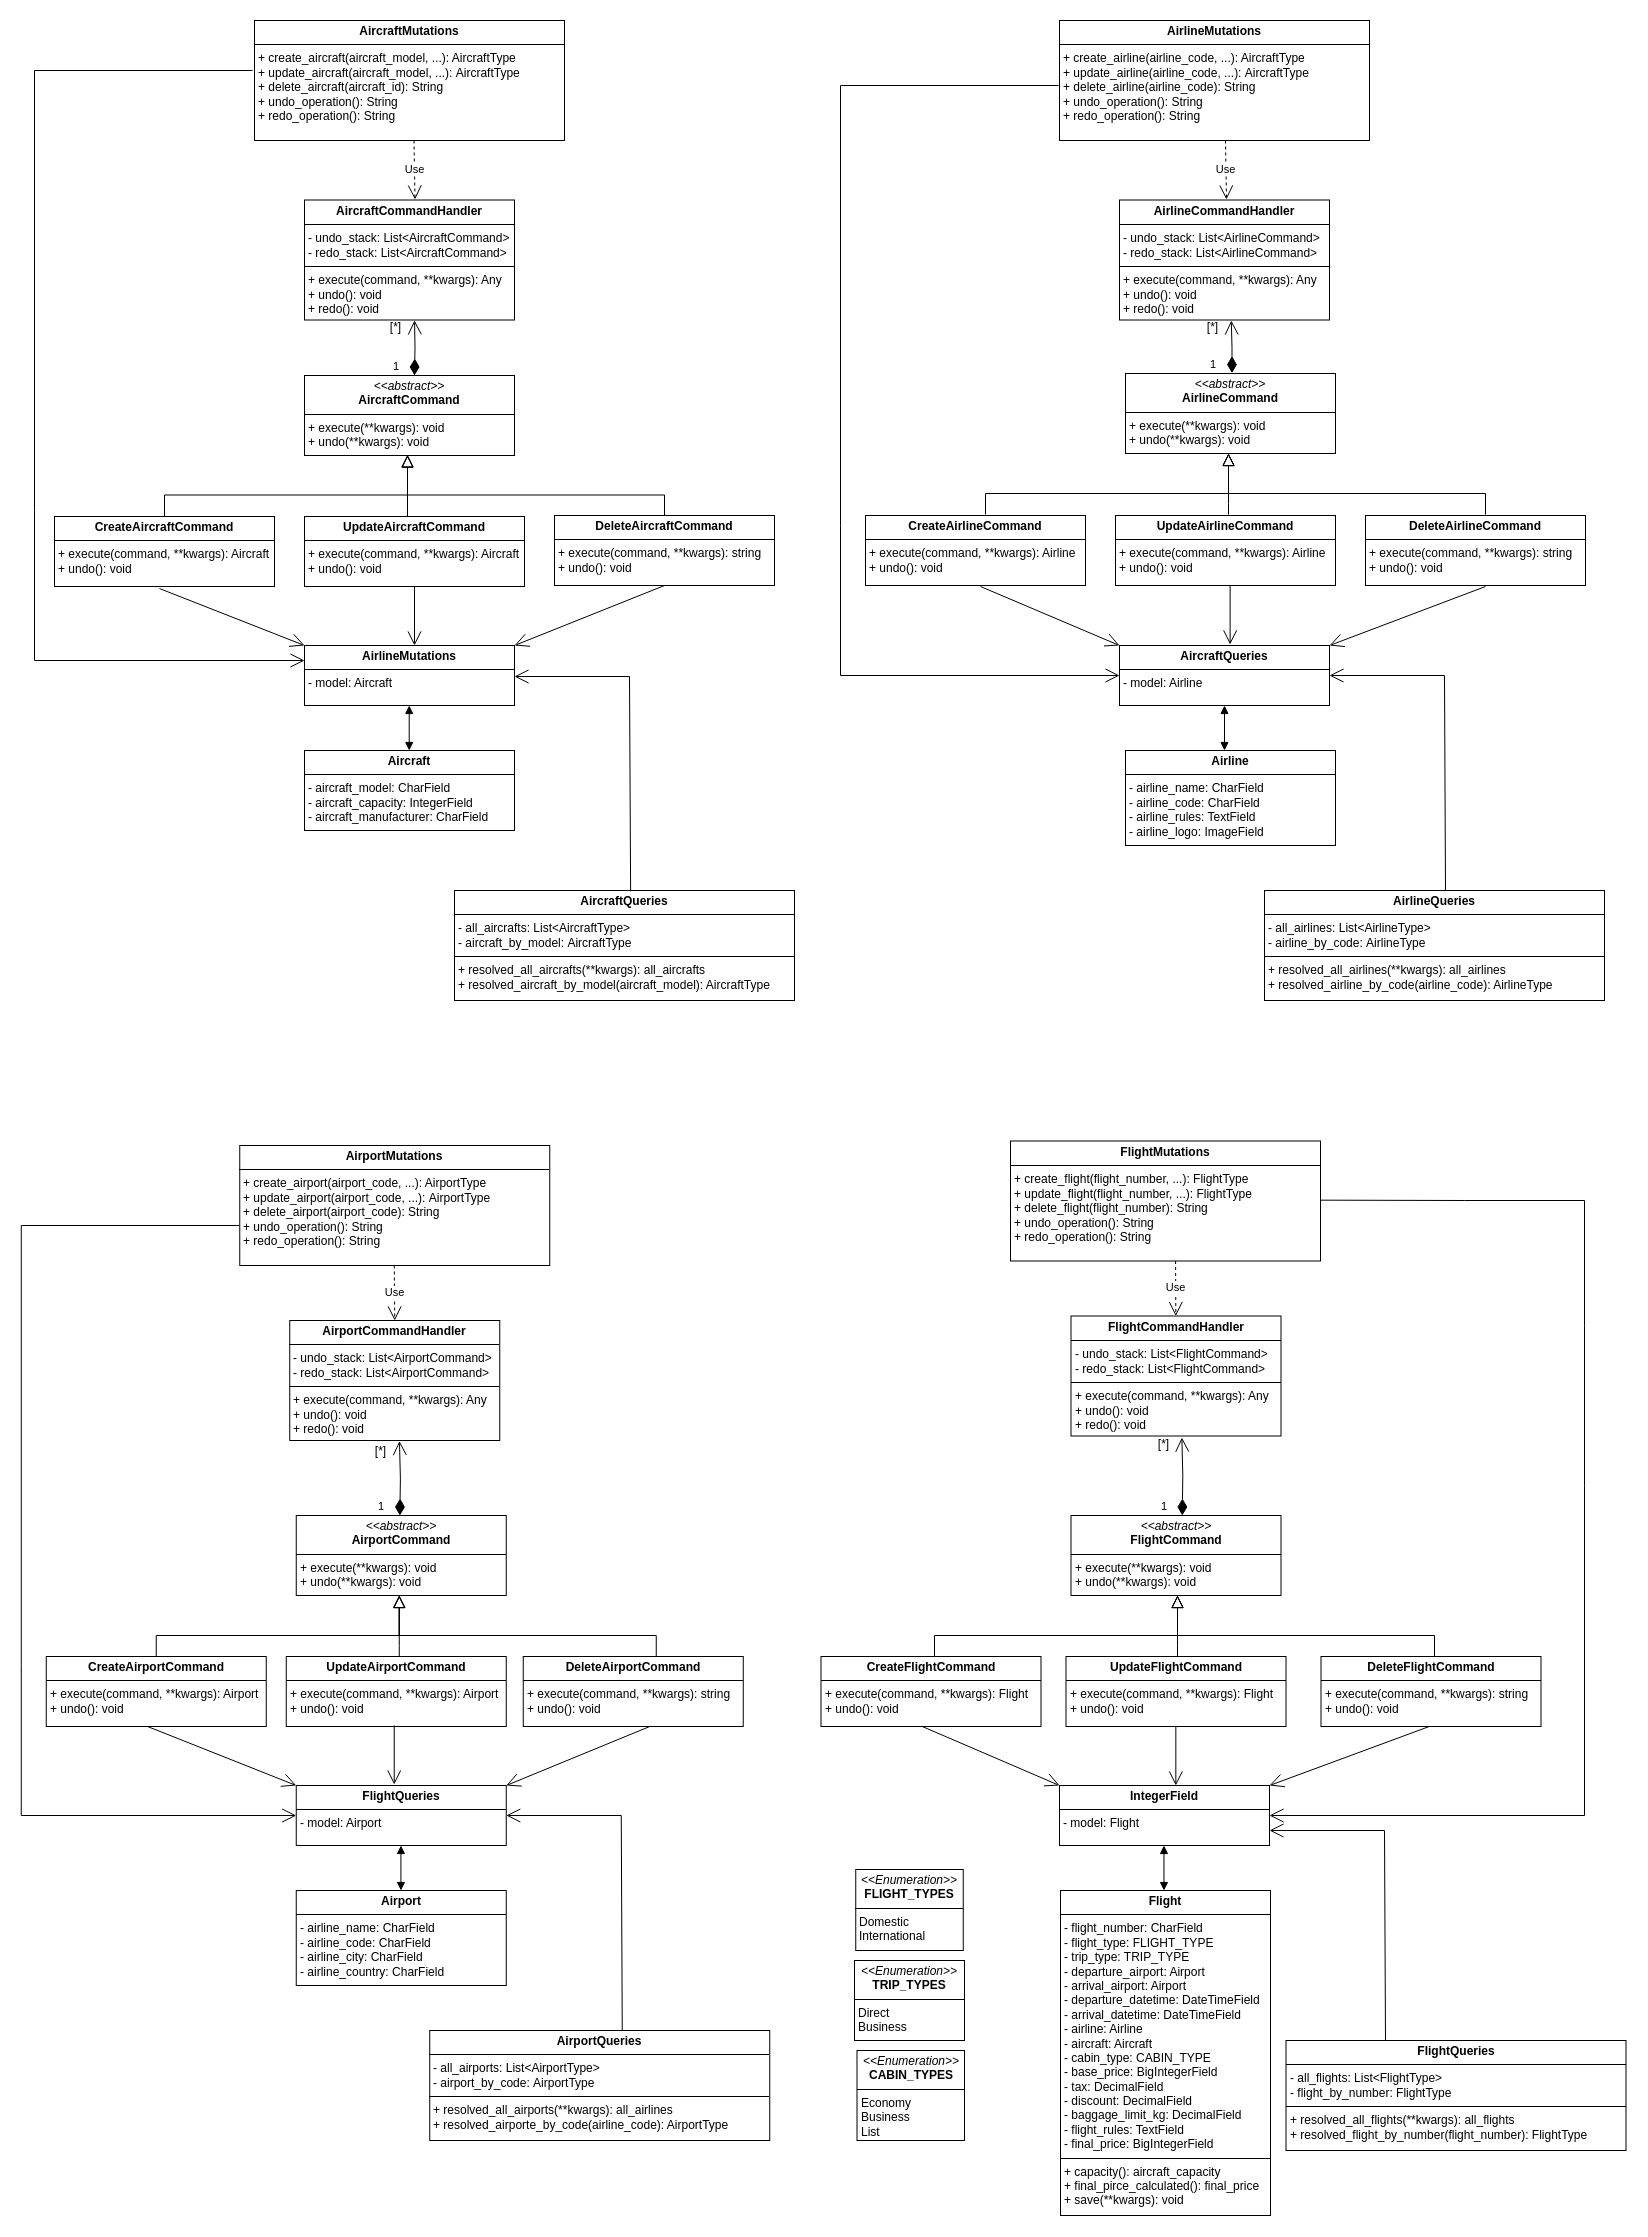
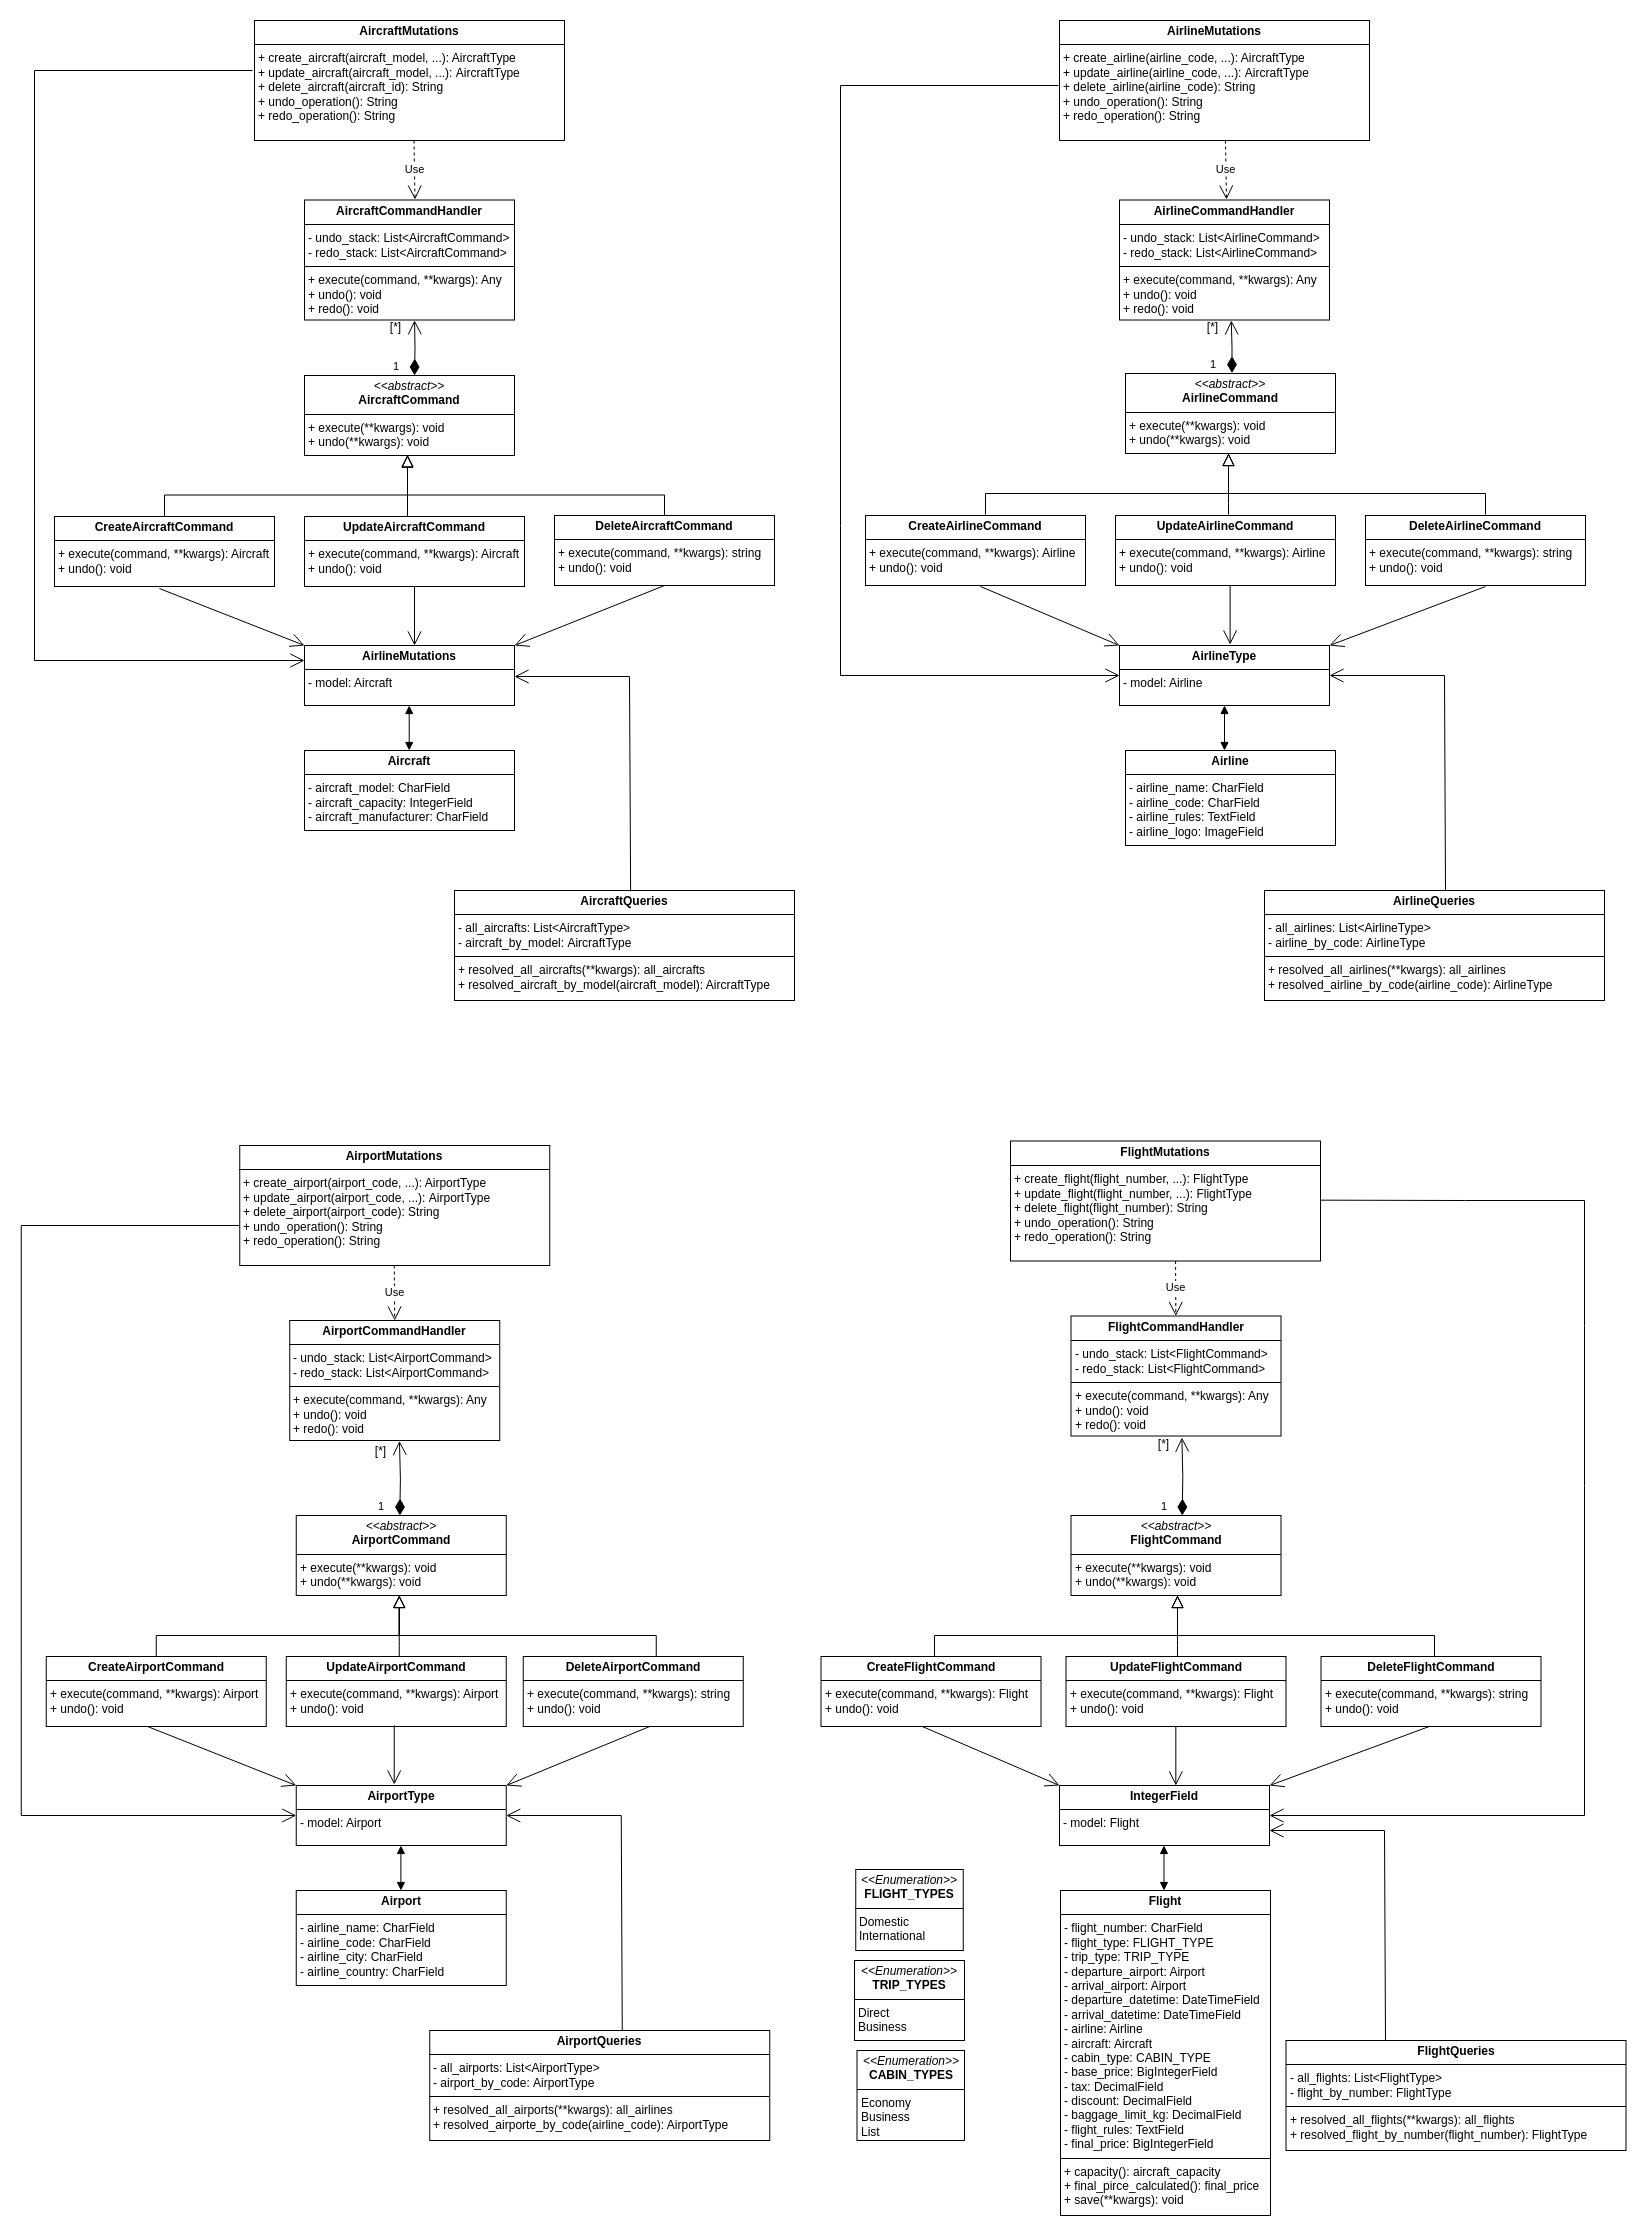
node "AircraftQueries - model: Airline": label "AircraftQueries - model: Airline" -> "AirlineType - model: Airline"
node "FlightQueries - model: Airport": label "FlightQueries - model: Airport" -> "AirportType - model: Airport"
